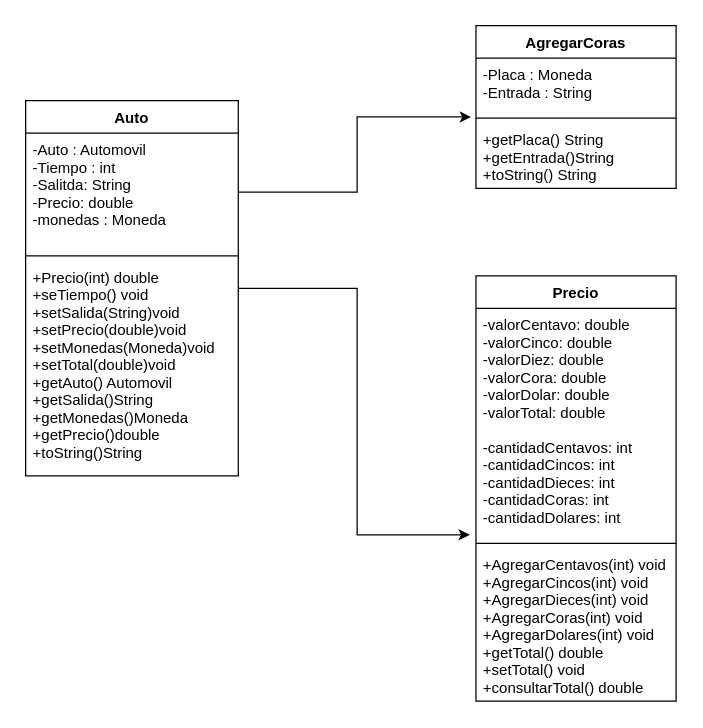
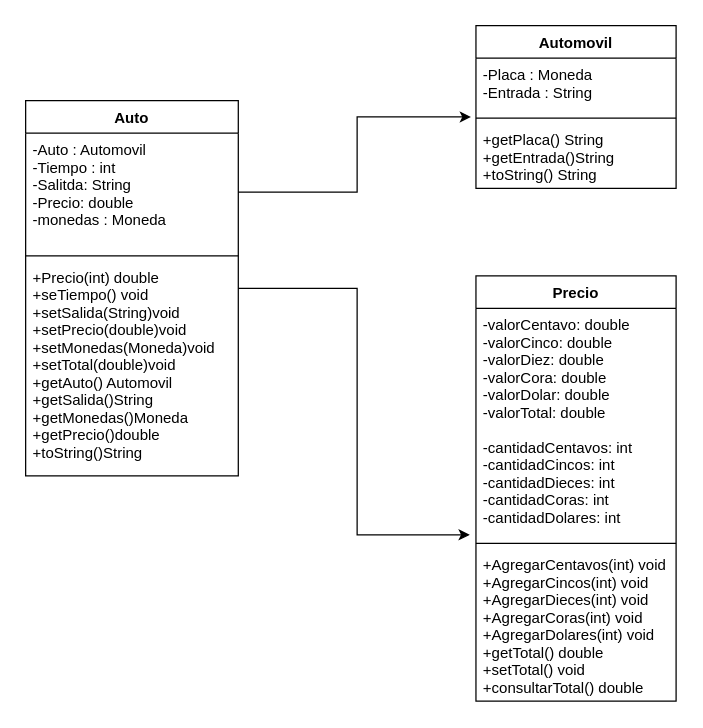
node "AgregarCoras": label "AgregarCoras" -> "Automovil"
